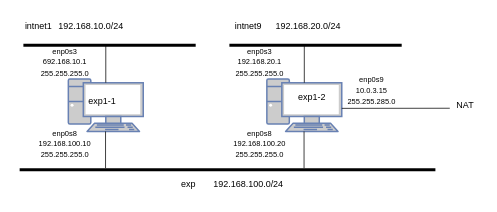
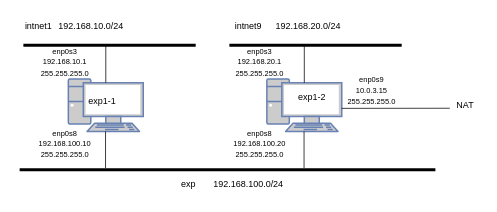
node "enp0s3 692.168.10.1 255.255.255.0": label "enp0s3 692.168.10.1 255.255.255.0" -> "enp0s3 192.168.10.1 255.255.255.0"
node "enp0s9 10.0.3.15 255.255.285.0": label "enp0s9 10.0.3.15 255.255.285.0" -> "enp0s9 10.0.3.15 255.255.255.0"
